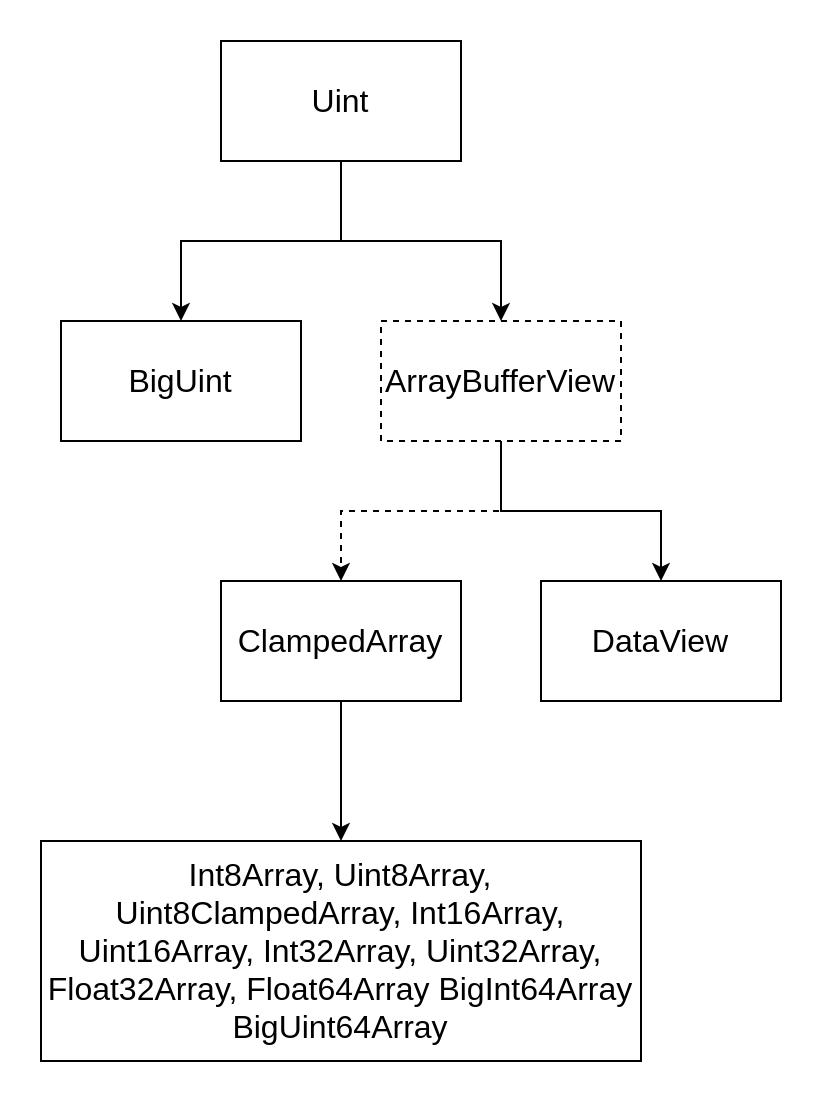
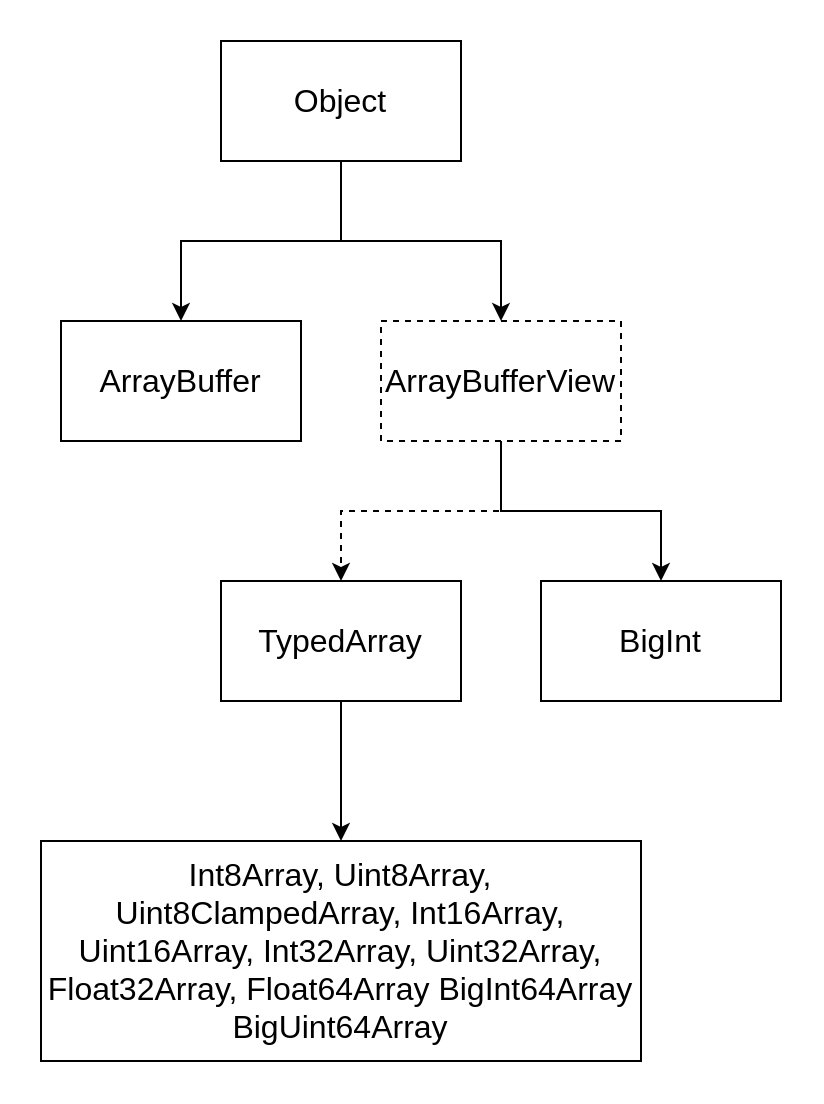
node "Uint": label "Uint" -> "Object"
node "BigUint": label "BigUint" -> "ArrayBuffer"
node "ClampedArray": label "ClampedArray" -> "TypedArray"
node "DataView": label "DataView" -> "BigInt"
